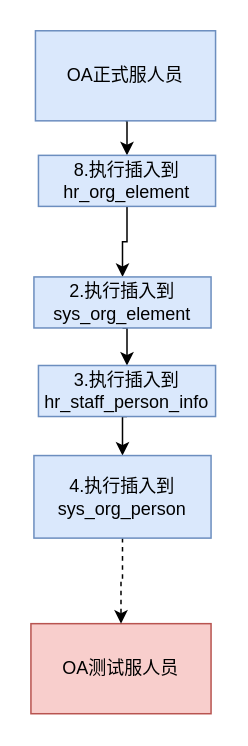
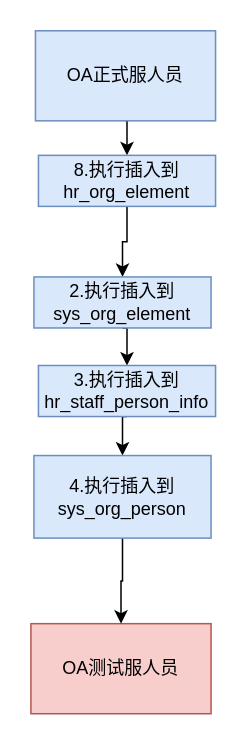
edge "4.执行插入到 sys_org_person" -> "OA测试服人员": style dashed -> solid
